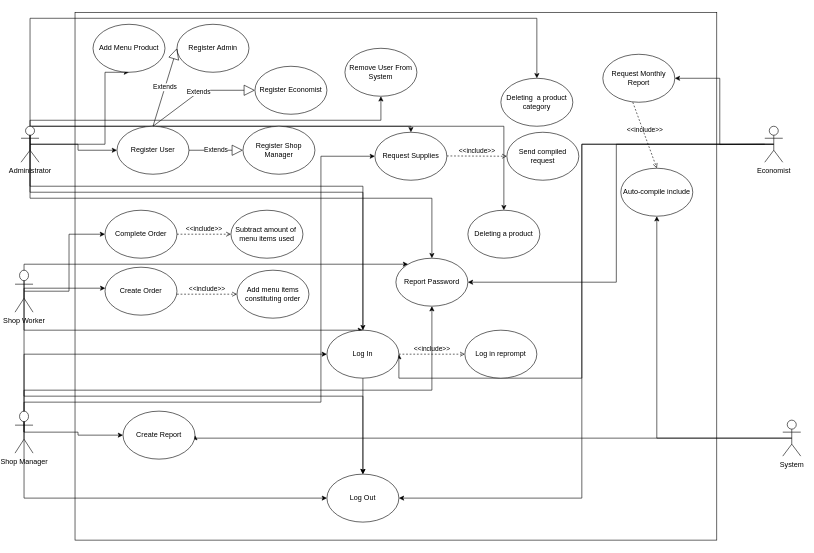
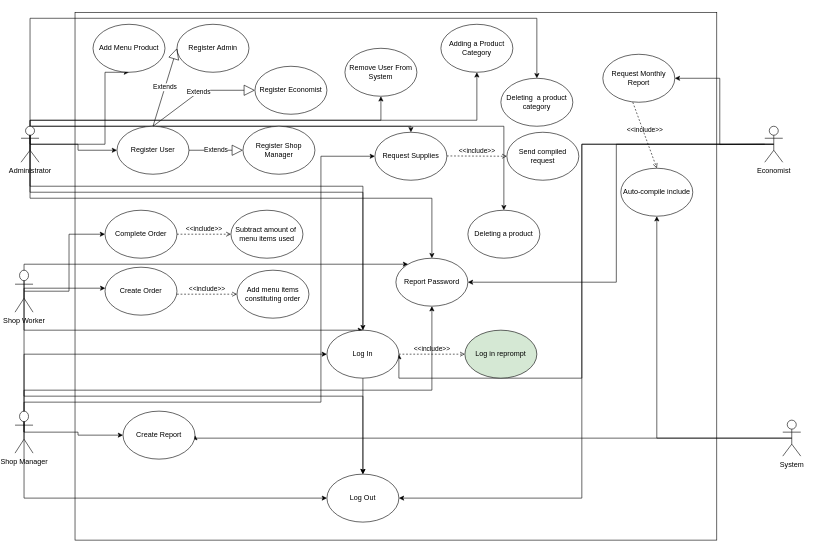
node "Adding a Product Category": added
edge "Administrator" -> "Adding a Product Category": added
node "Log in reprompt": fillcolor #ffffff -> #d5e8d4
